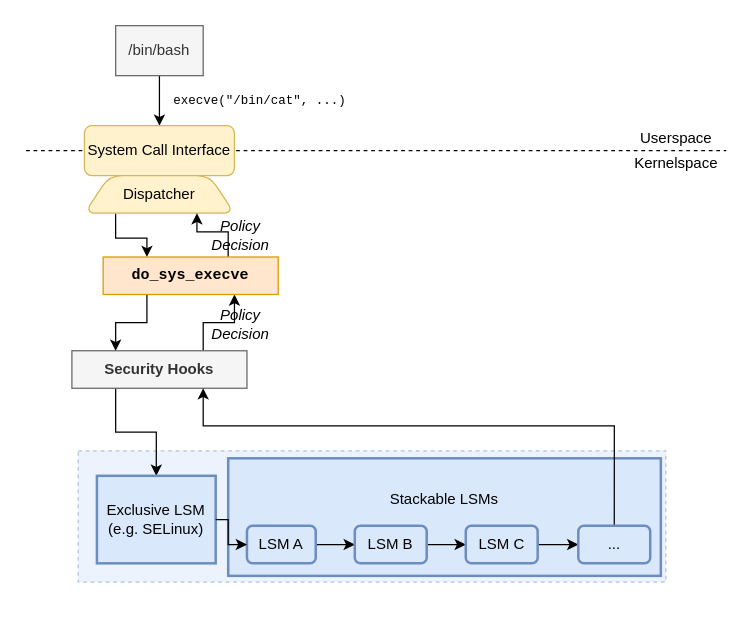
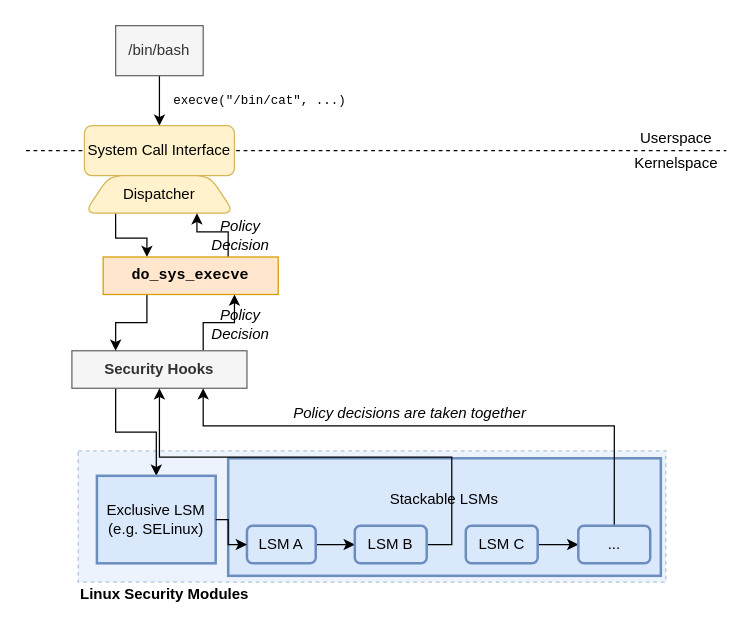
node "Policy decisions are taken together": added
edge "LSM B" -> "LSM C": now "LSM B" -> "Security Hooks"
node "Linux Security Modules": added
